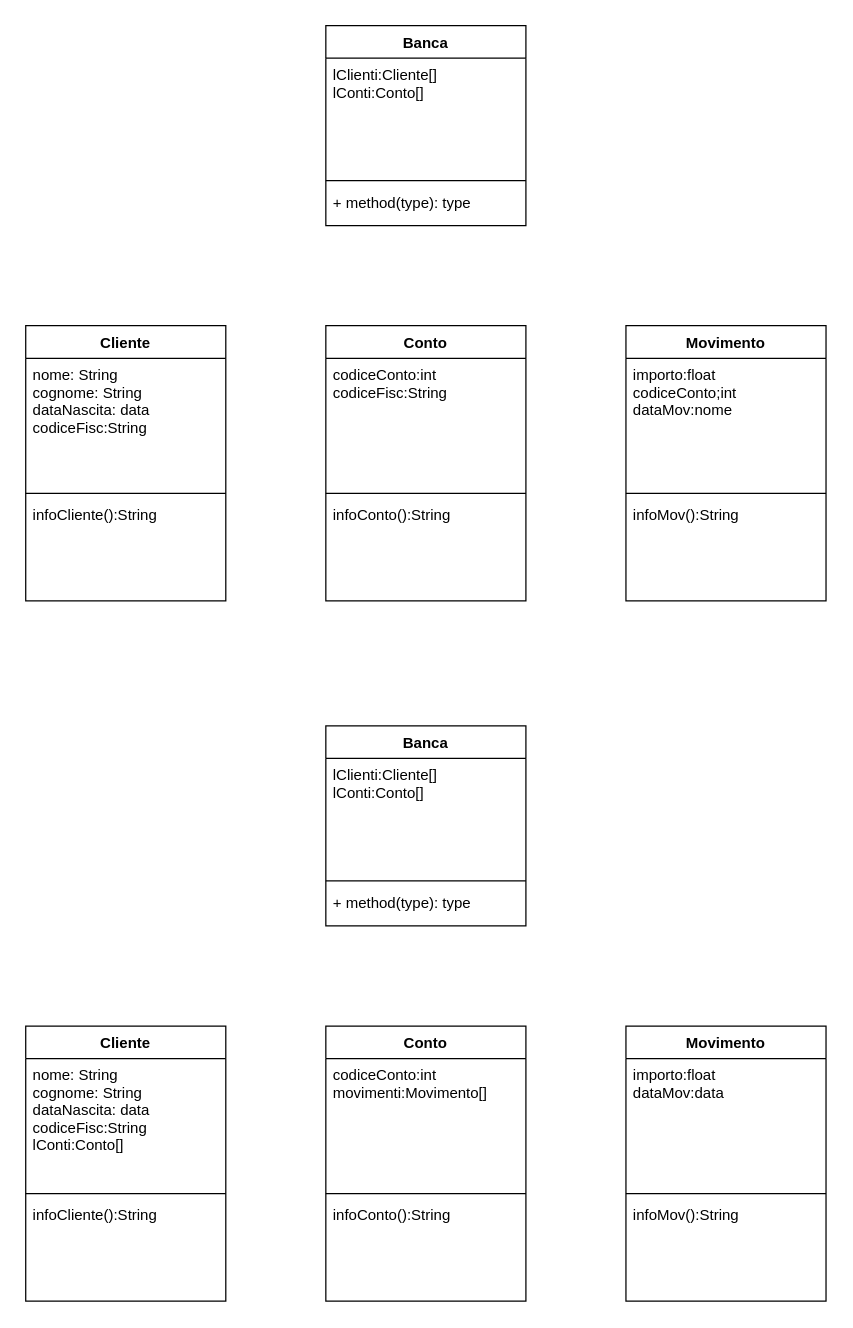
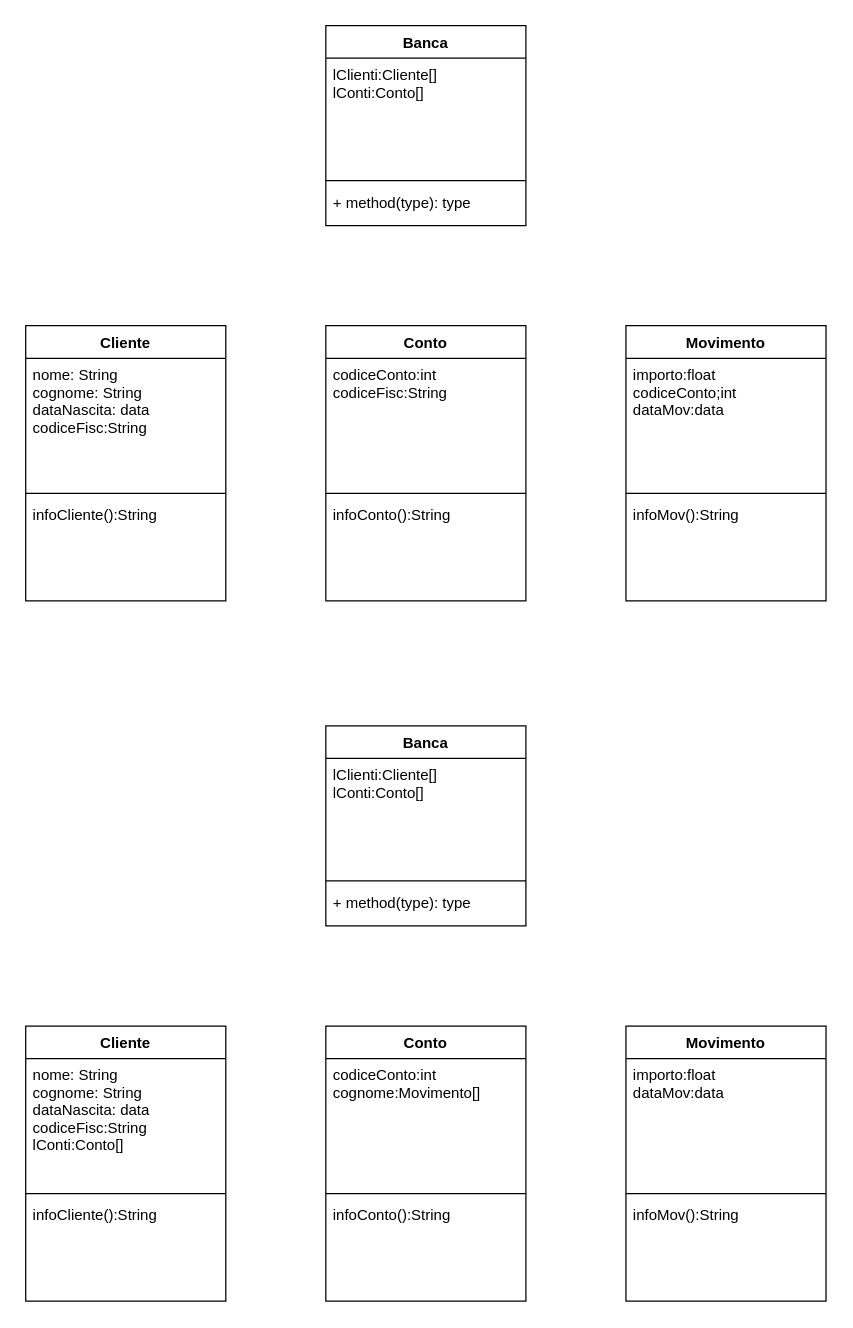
node "importo:float codiceConto;int dataMov:nome": label "importo:float codiceConto;int dataMov:nome" -> "importo:float codiceConto;int dataMov:data"
node "codiceConto:int movimenti:Movimento[]": label "codiceConto:int movimenti:Movimento[]" -> "codiceConto:int cognome:Movimento[]"
